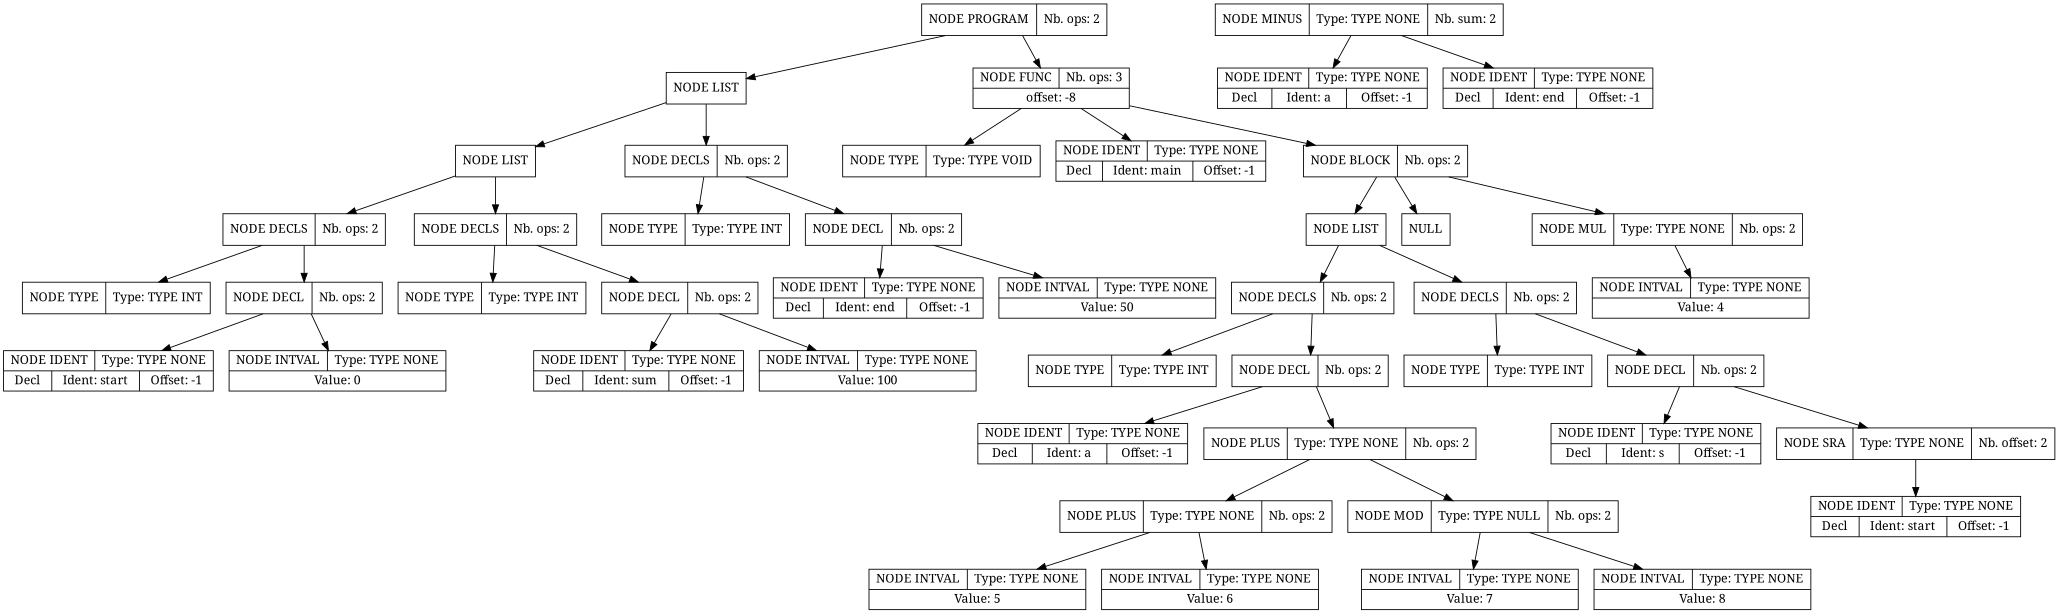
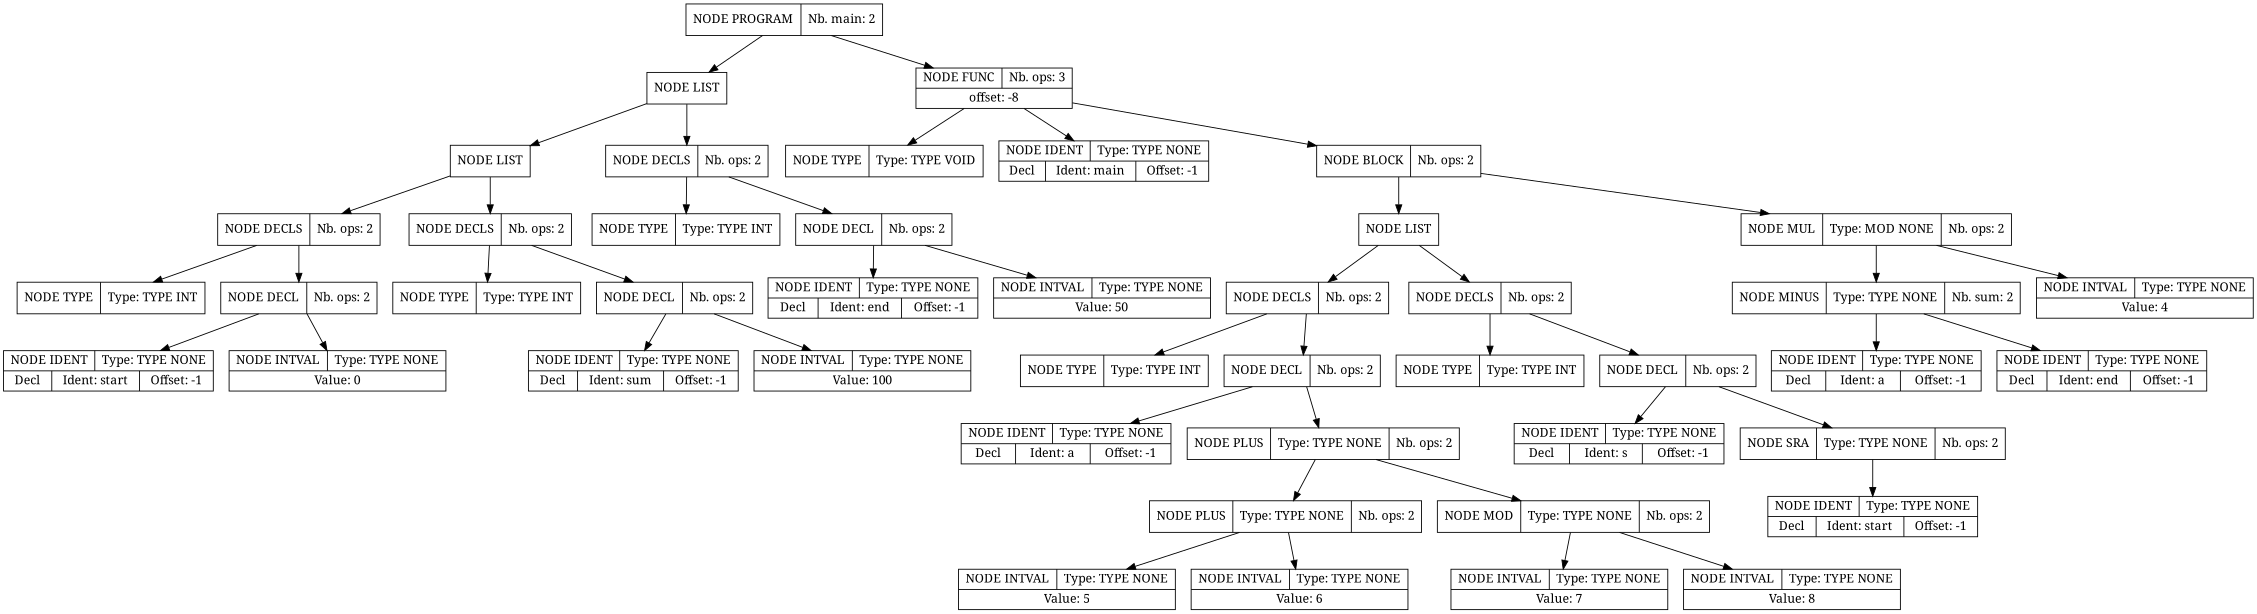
node "NODE PROGRAM": text "Nb. ops: 2" -> "Nb. main: 2"
node "NODE MUL": text "Type: TYPE NONE" -> "Type: MOD NONE"
node "NULL": removed
edge "NODE MUL" -> "NODE MINUS": added
node "NODE SRA": text "Nb. offset: 2" -> "Nb. ops: 2"
node "NODE MOD": text "Type: TYPE NULL" -> "Type: TYPE NONE"
